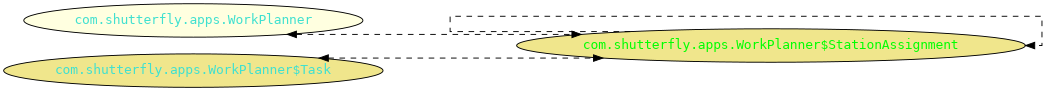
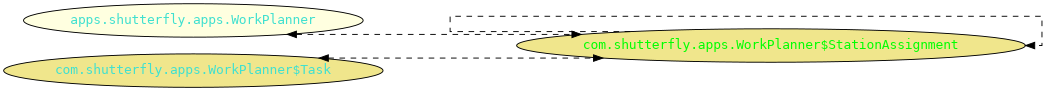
node "com.shutterfly.apps.WorkPlanner": label "com.shutterfly.apps.WorkPlanner" -> "apps.shutterfly.apps.WorkPlanner"
